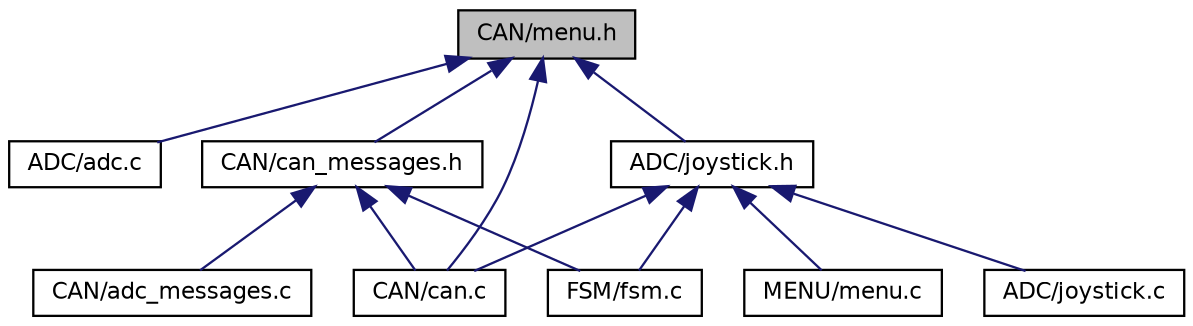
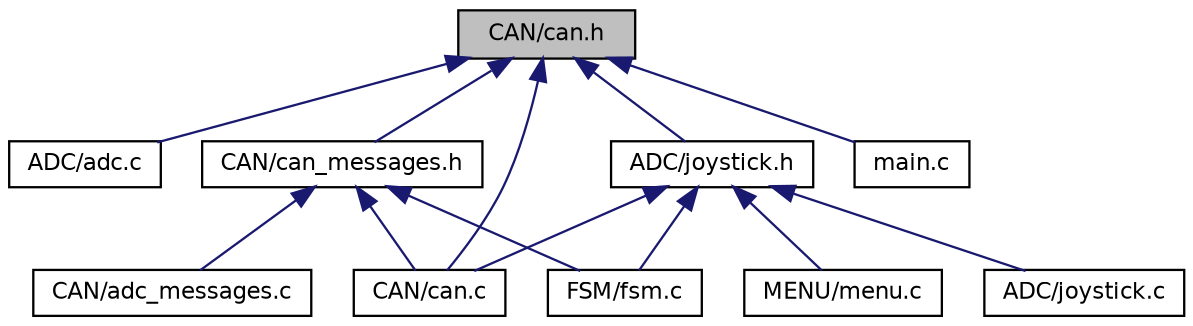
node "CAN/menu.h": label "CAN/menu.h" -> "CAN/can.h"
node "main.c": added
